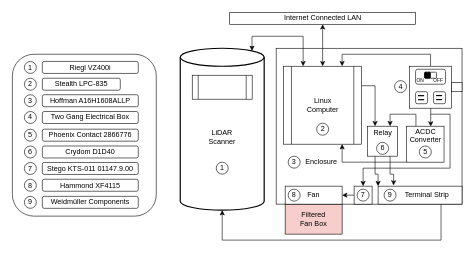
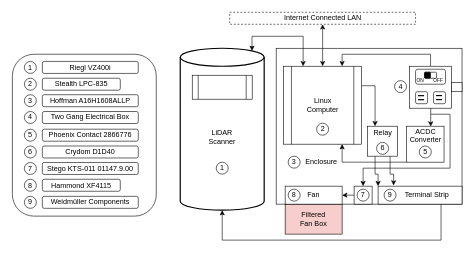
node "Internet Connected LAN": style solid -> dashed
edge "ACDC Converter" -> "Relay": removed
node "Hammond XF4115": size 96x12 -> 78x12
